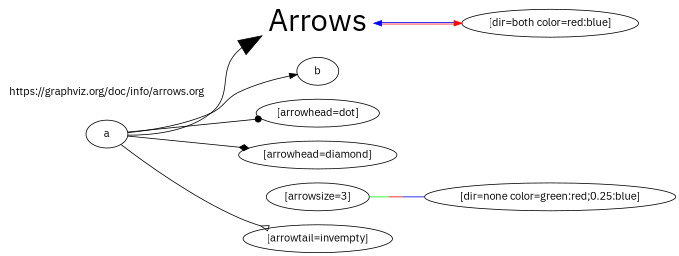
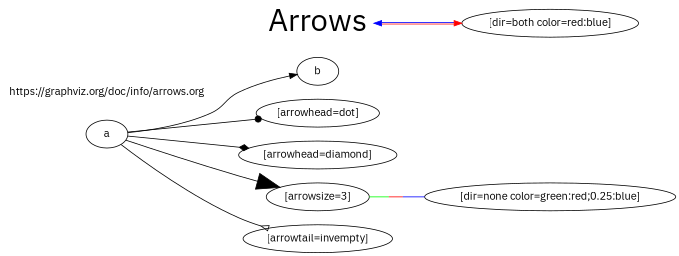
edge "a" -> "Arrows": now "a" -> "[arrowsize=3]"
